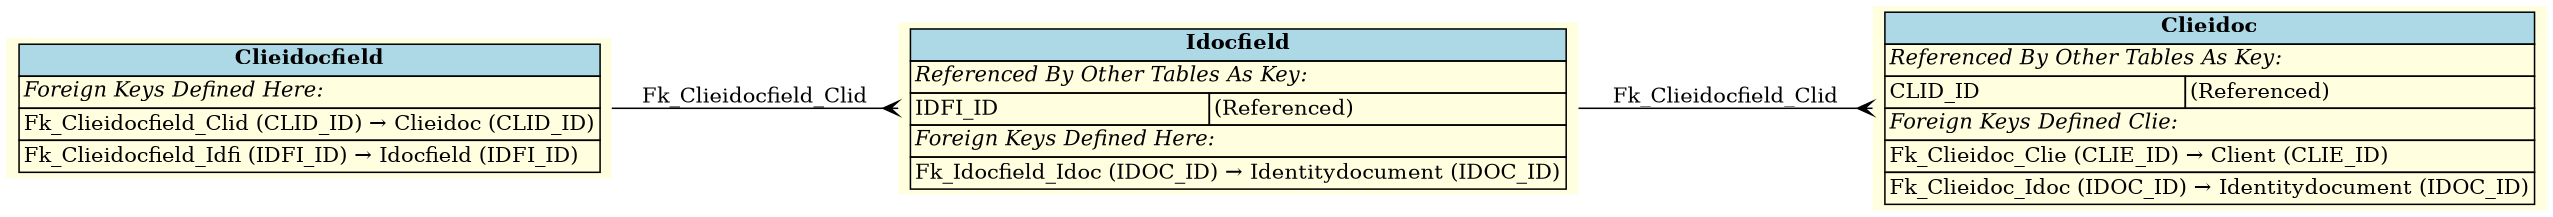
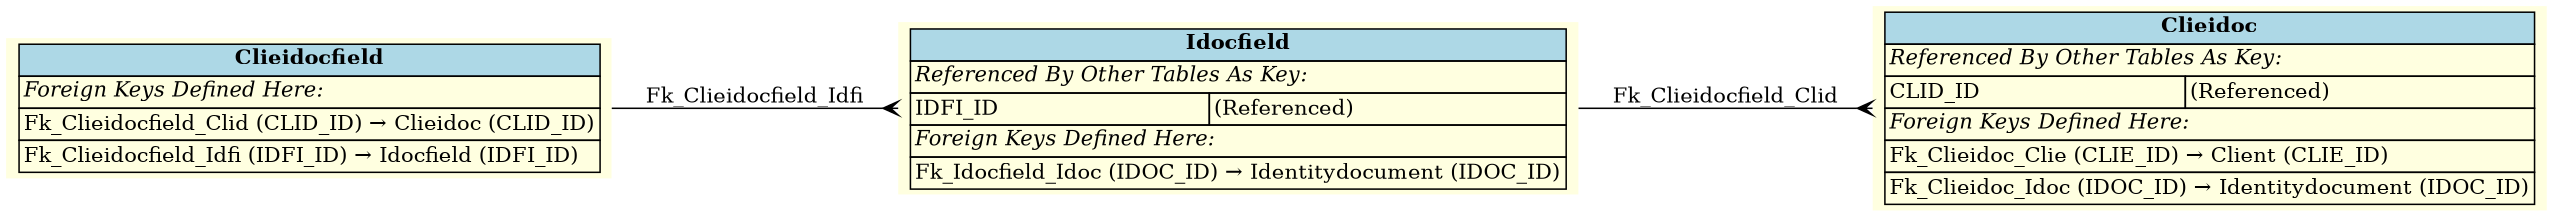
edge "Clieidocfield" -- "Idocfield": label " Fk_Clieidocfield_Clid " -> " Fk_Clieidocfield_Idfi "
node "Clieidoc": text "Foreign Keys Defined Clie:" -> "Foreign Keys Defined Here:"
